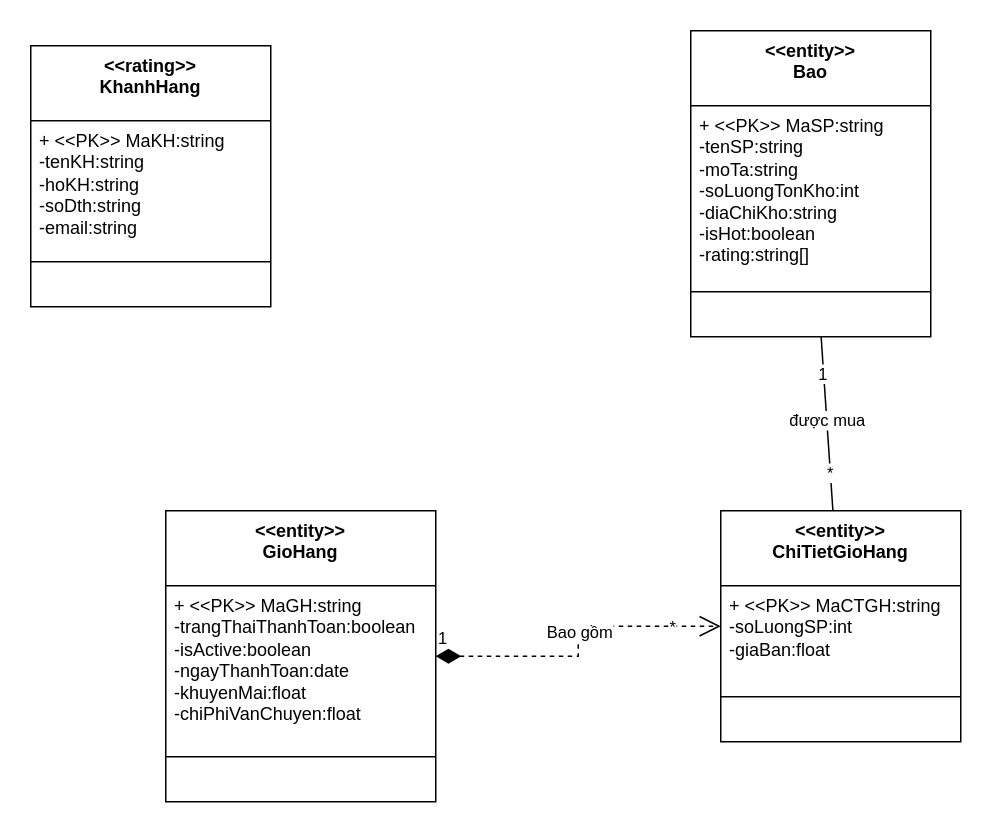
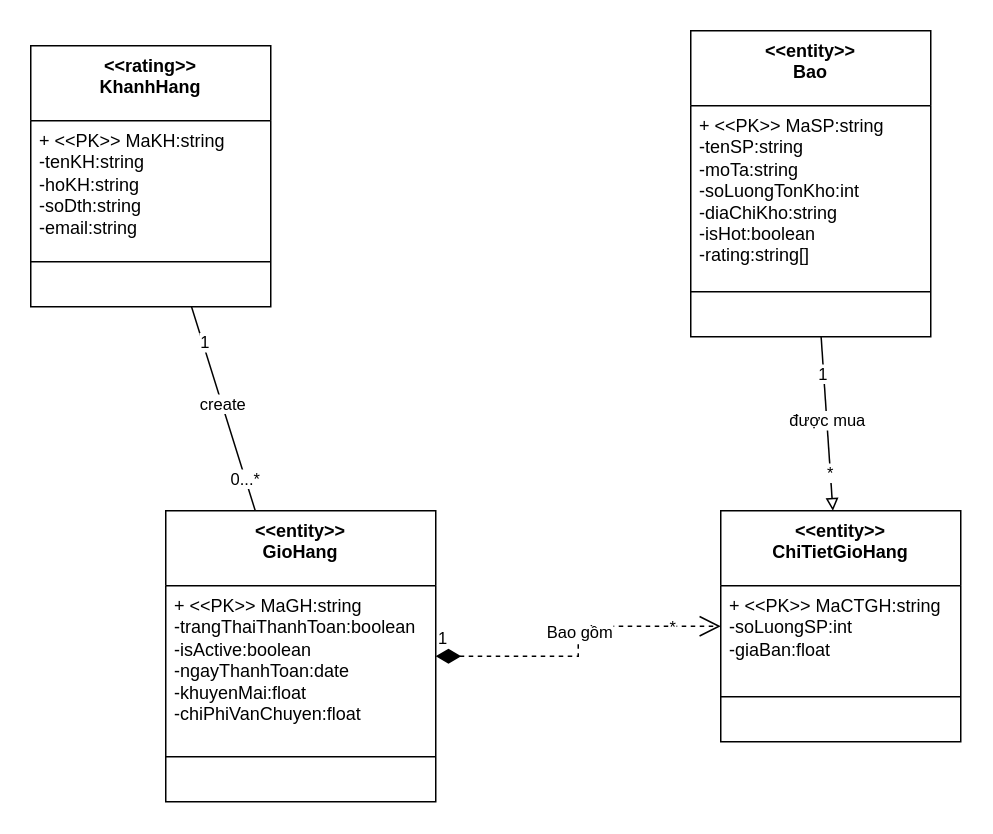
edge "<<rating>> KhanhHang" -- "<<entity>> GioHang": added, labels "1", "create", "0...*"
edge "<<entity>> Bao" -- "<<entity>> ChiTietGioHang": arrowhead none -> block
